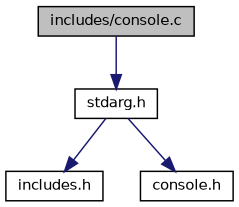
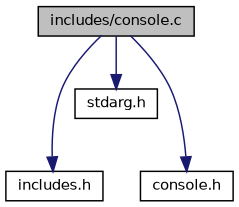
edge "stdarg.h" -> "includes.h": now "includes/console.c" -> "includes.h"
edge "stdarg.h" -> "console.h": now "includes/console.c" -> "console.h"
